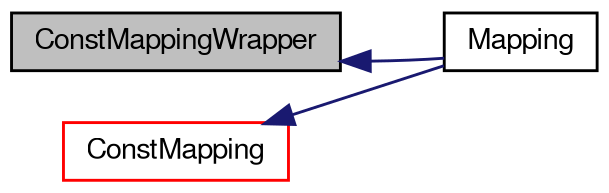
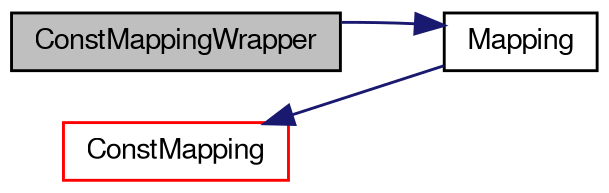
edge "Mapping" -> "ConstMappingWrapper": reversed
